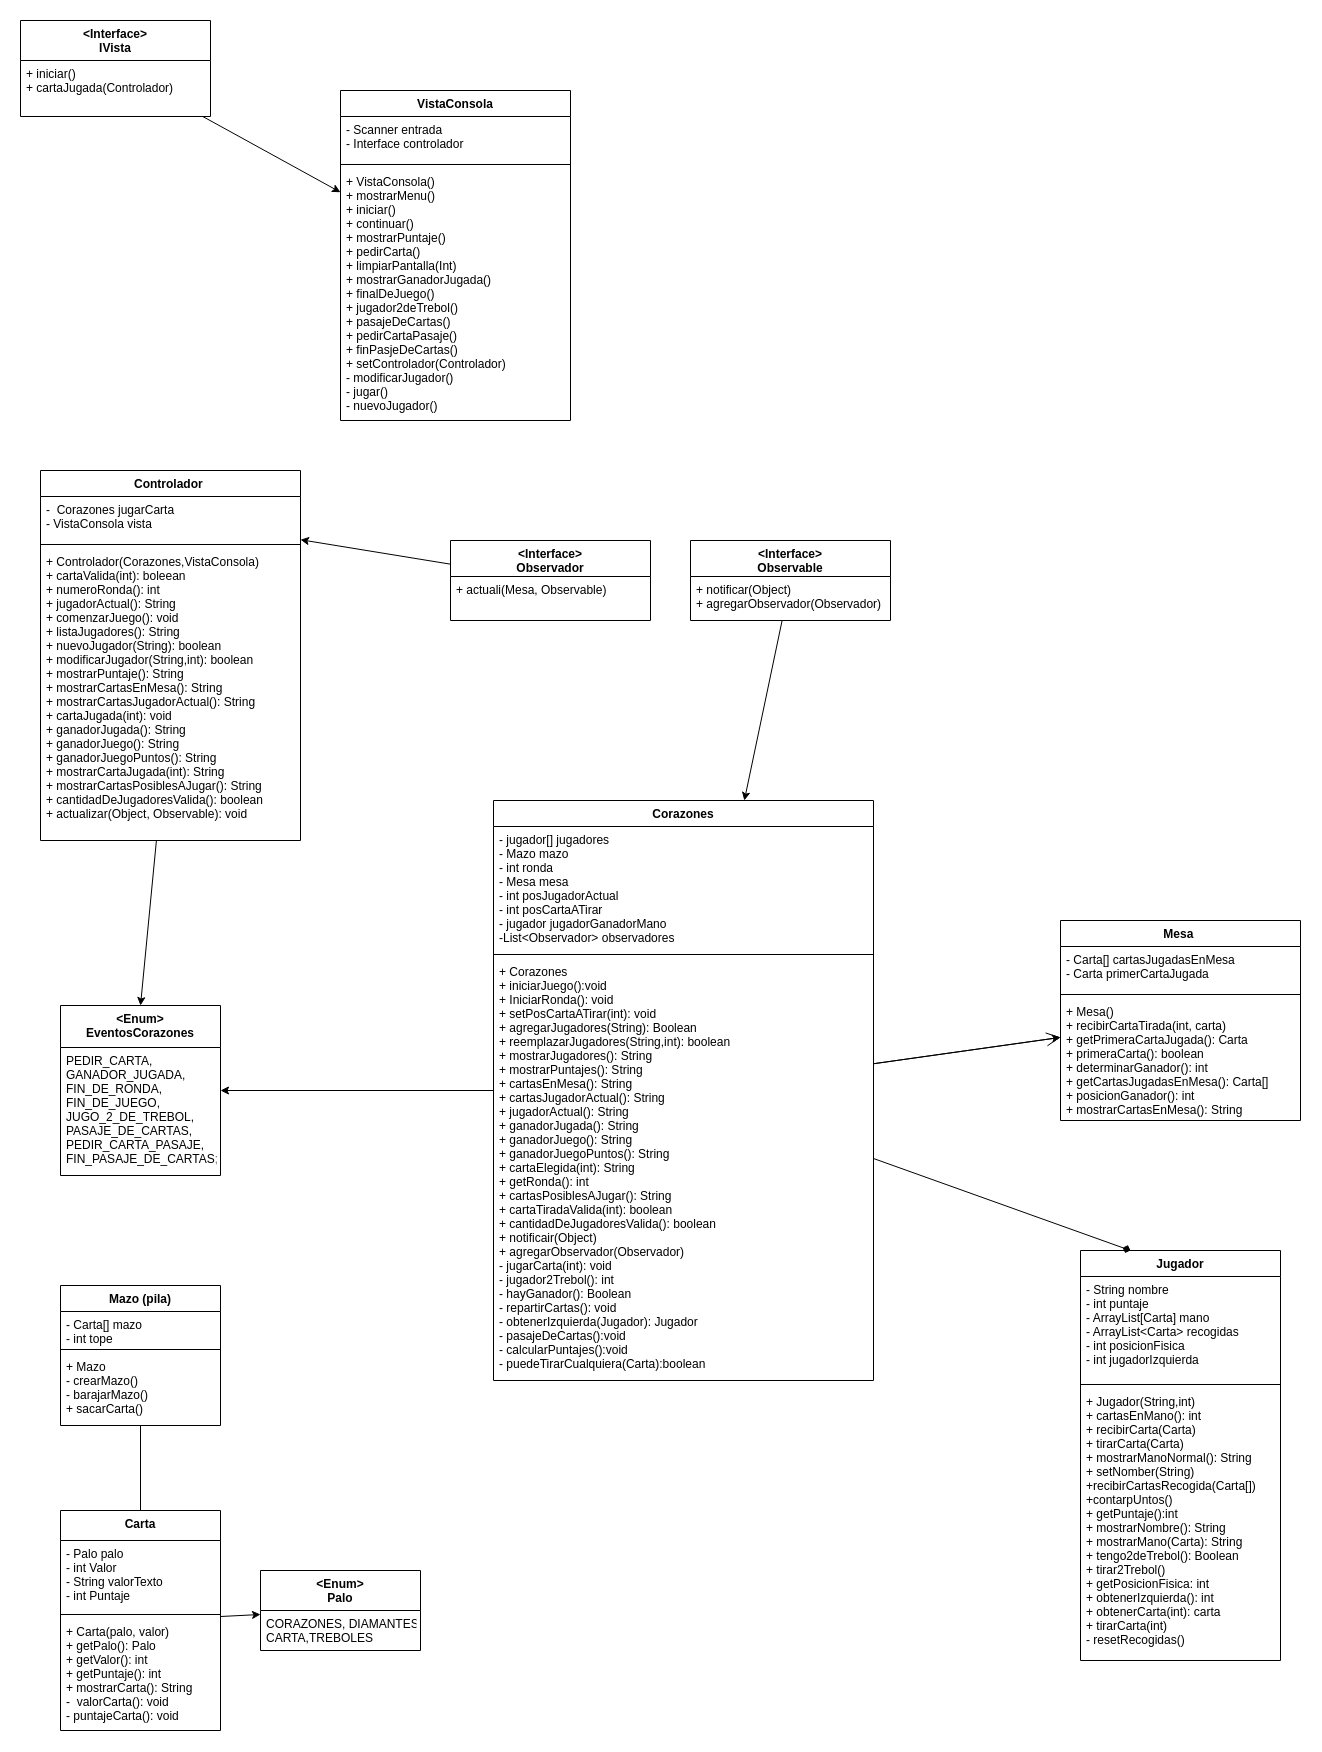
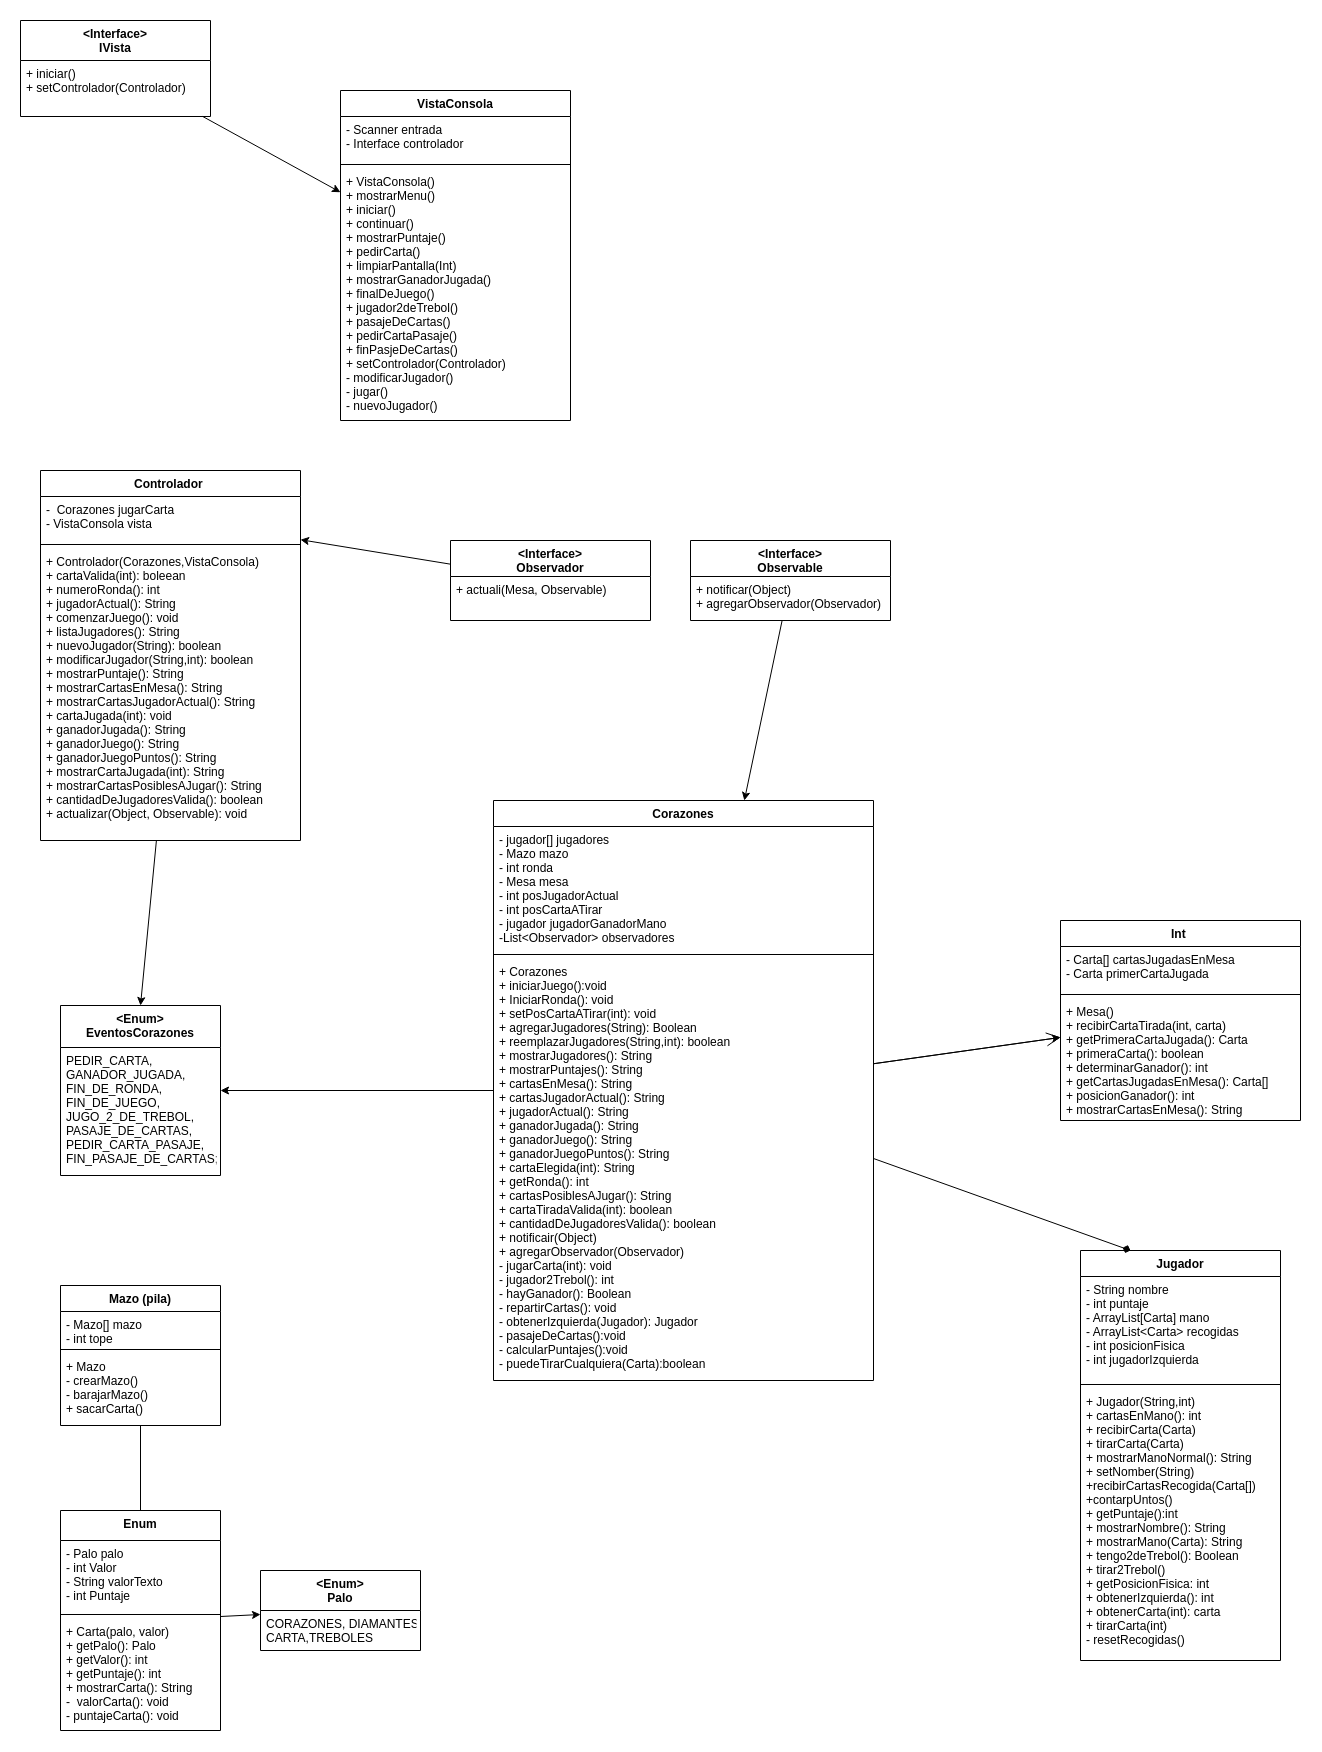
node "+ iniciar() + cartaJugada(Controlador)": label "+ iniciar() + cartaJugada(Controlador)" -> "+ iniciar() + setControlador(Controlador)"
node "Mesa": label "Mesa" -> "Int"
node "- Carta[] mazo - int tope": label "- Carta[] mazo - int tope" -> "- Mazo[] mazo - int tope"
node "Carta": label "Carta" -> "Enum"
